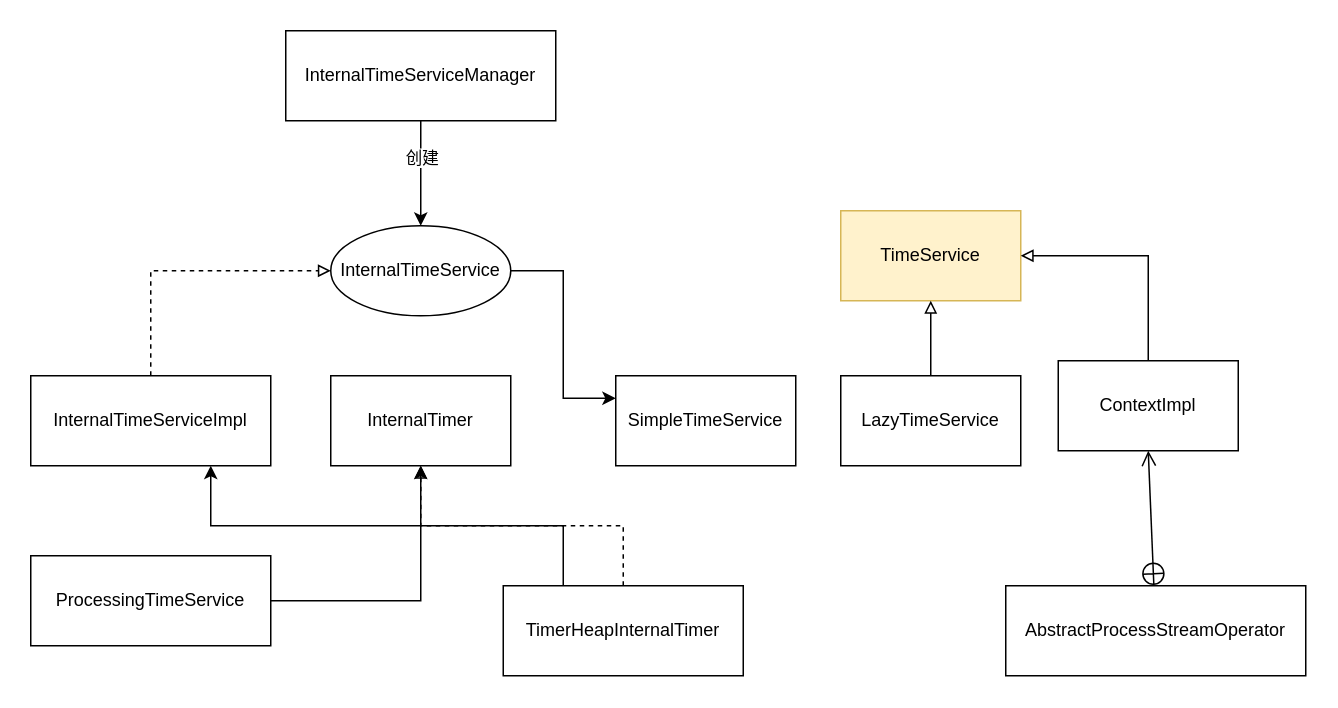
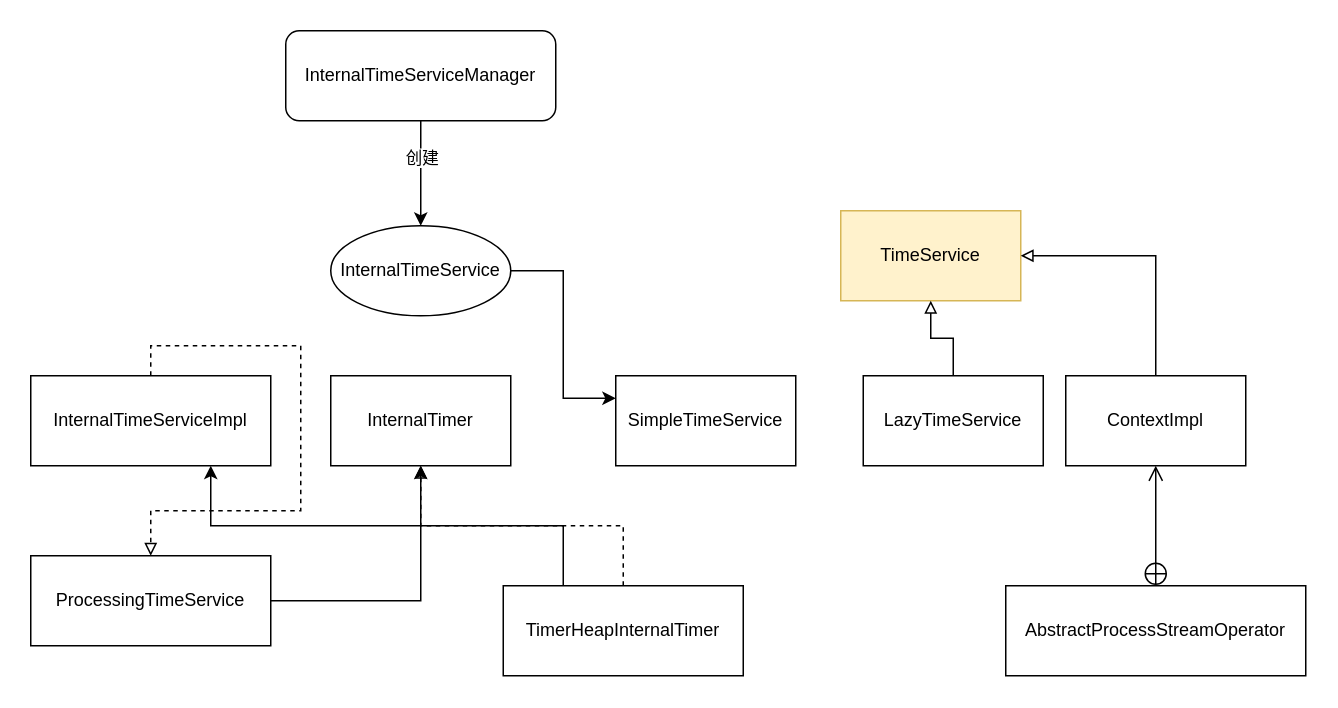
node "InternalTimeServiceManager": shape rectangle -> rounded rectangle
edge "InternalTimeServiceImpl" -> "InternalTimeService": now "InternalTimeServiceImpl" -> "ProcessingTimeService"
node "ContextImpl": moved (1148, 406) -> (1156, 421)
node "LazyTimeService": moved (931, 421) -> (953, 421)
